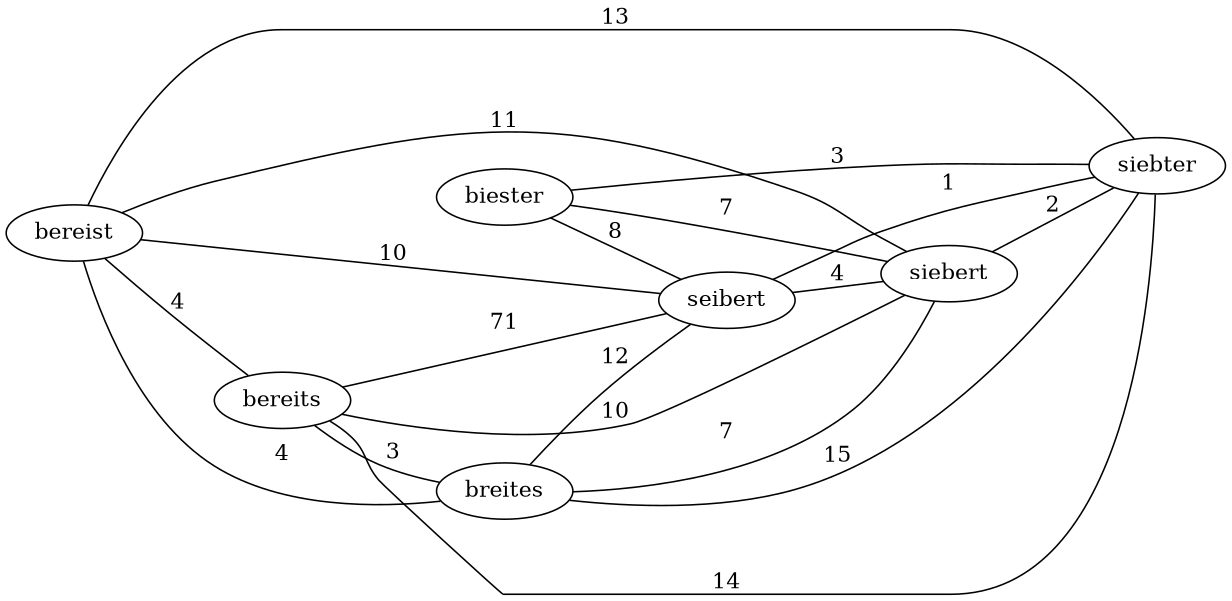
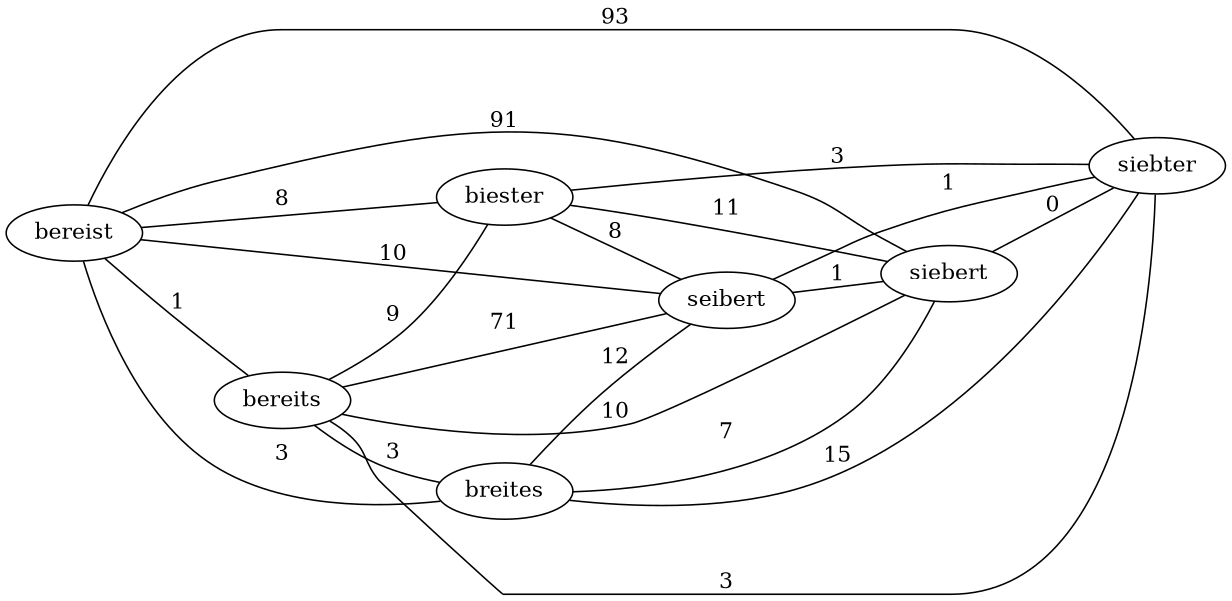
edge "siebter" -- "bereist": label "13" -> "93"
edge "bereist" -- "siebert": label "11" -> "91"
edge "siebter" -- "siebert": label "2" -> "0"
edge "biester" -- "siebert": label "7" -> "11"
edge "biester" -- "bereist": added, label "8"
edge "siebert" -- "seibert": label "4" -> "1"
edge "bereist" -- "bereits": label "4" -> "1"
edge "biester" -- "bereits": added, label "9"
edge "bereist" -- "breites": label "4" -> "3"
edge "siebter" -- "bereits": label "14" -> "3"
